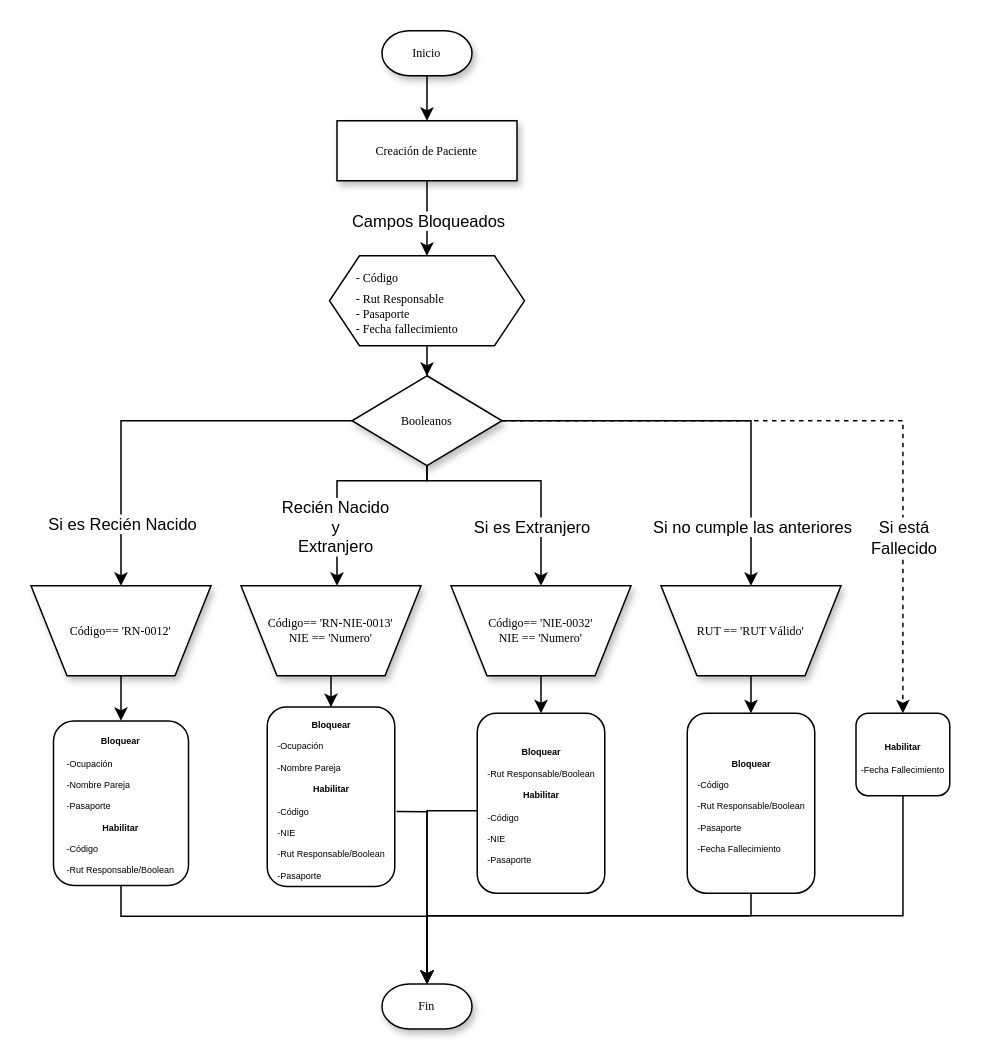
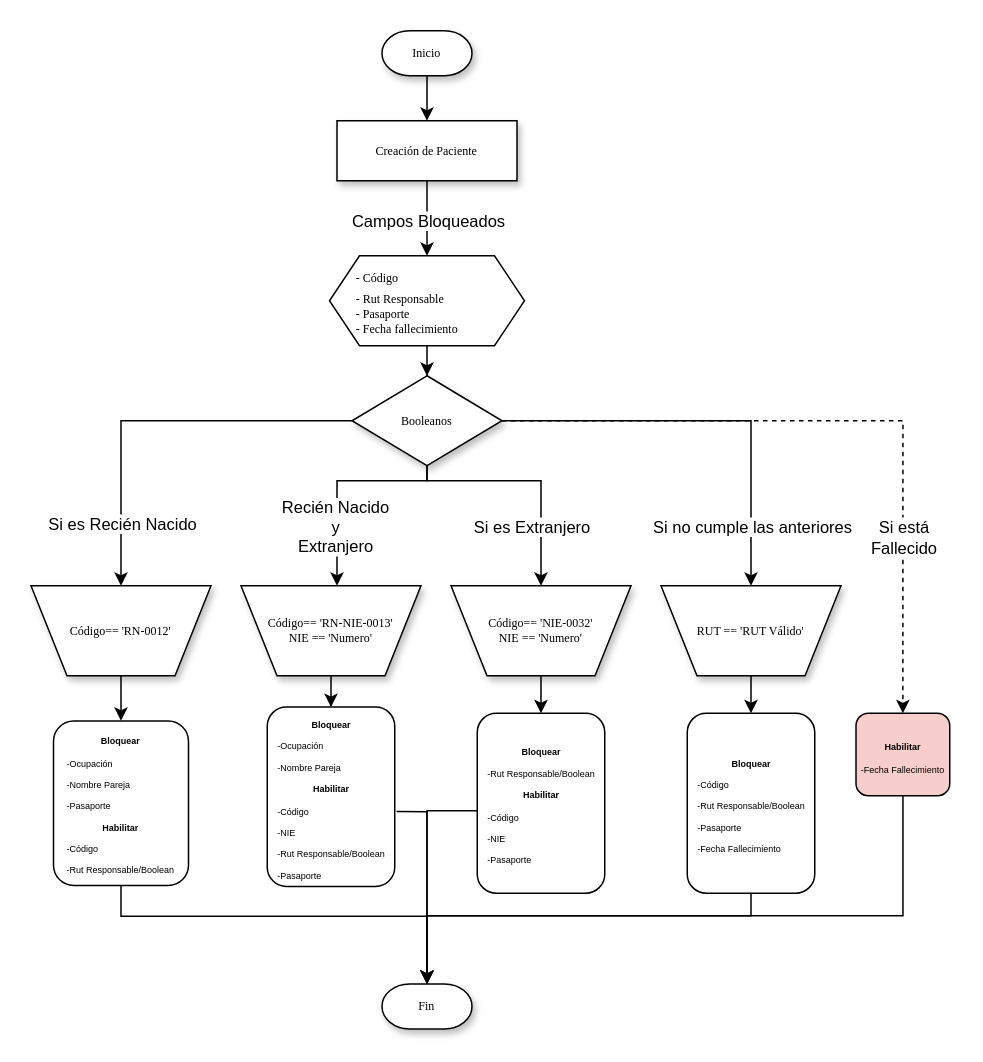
node "Habilitar -Fecha Fallecimiento": fillcolor #ffffff -> #f8cecc
